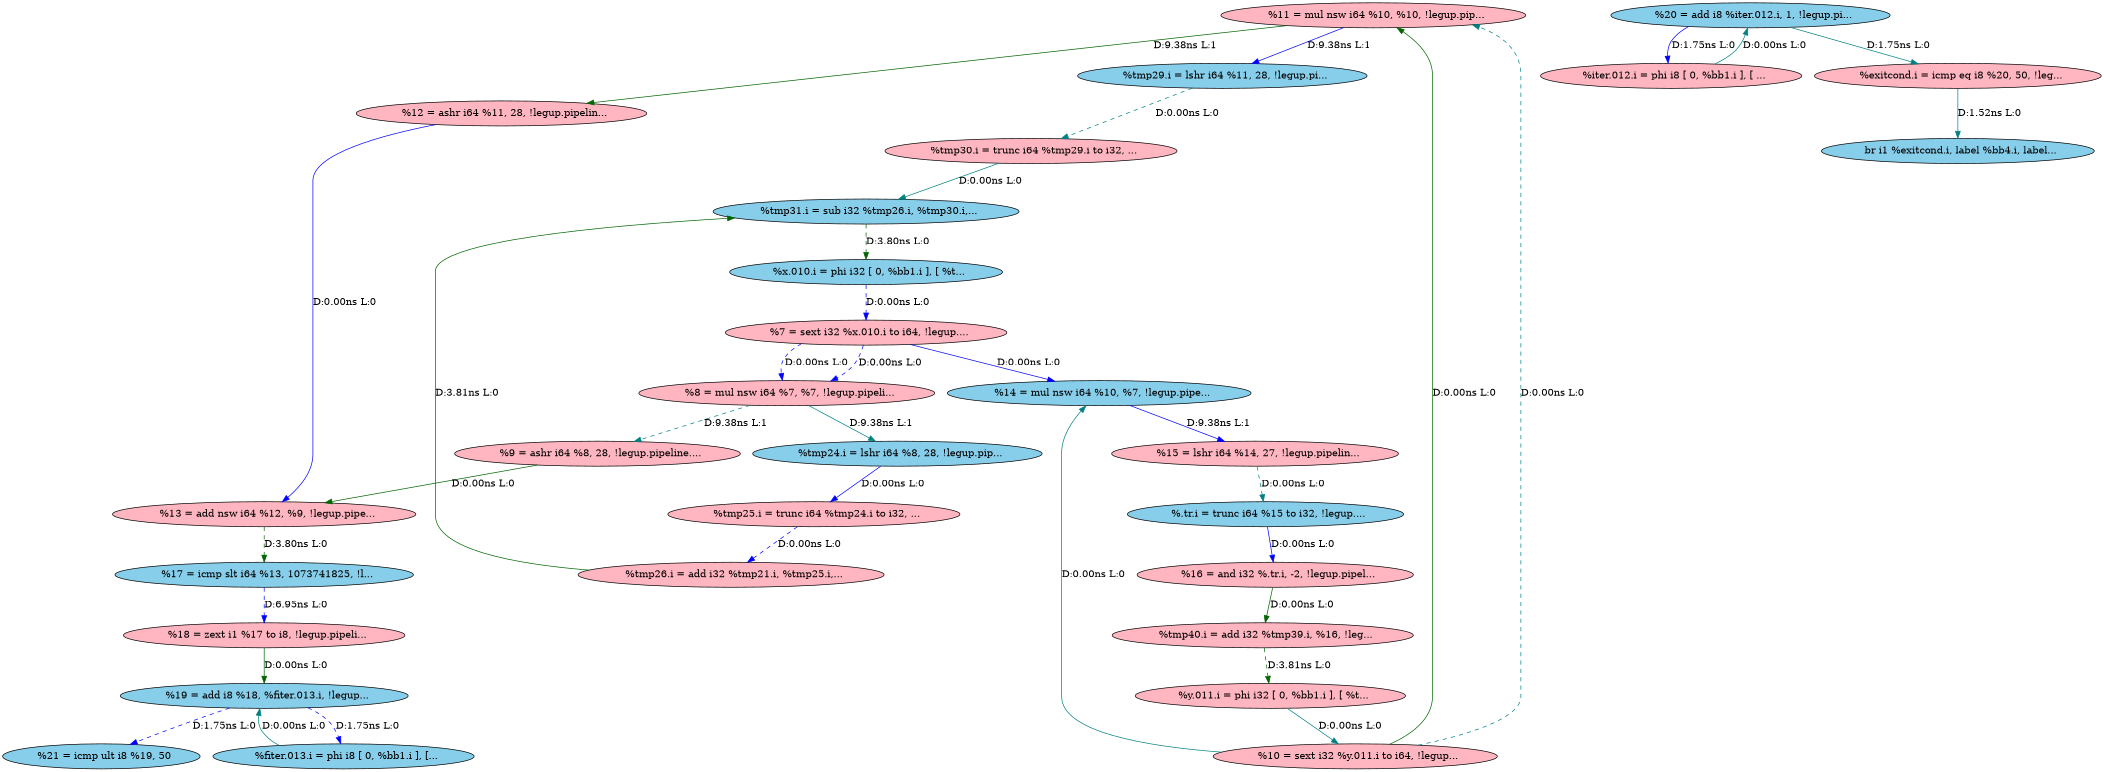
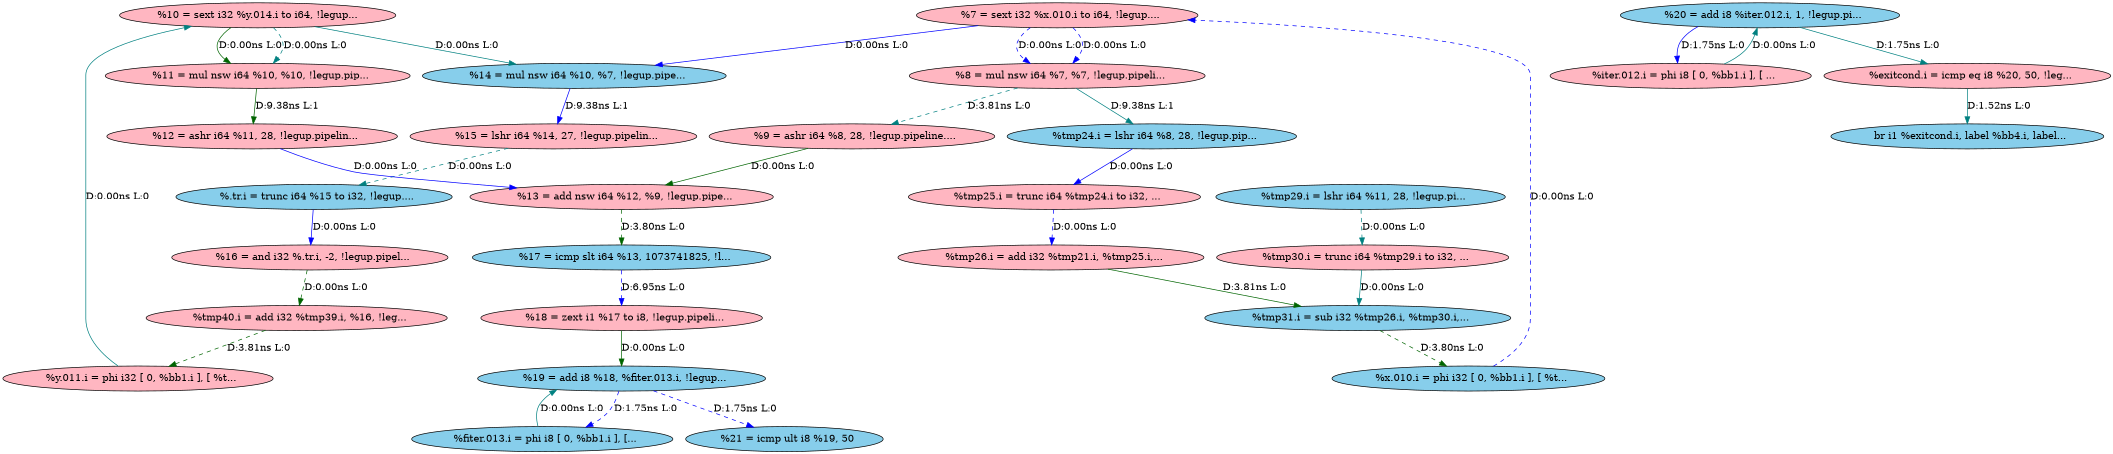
edge "%11 = mul nsw i64 %10, %10, !legup.pip..." -> "%tmp29.i = lshr i64 %11, 28, !legup.pi...": removed, label "D:9.38ns L:1"
edge "%8 = mul nsw i64 %7, %7, !legup.pipeli..." -> "%9 = ashr i64 %8, 28, !legup.pipeline....": label "D:9.38ns L:1" -> "D:3.81ns L:0"
edge "%16 = and i32 %.tr.i, -2, !legup.pipel..." -> "%tmp40.i = add i32 %tmp39.i, %16, !leg...": style solid -> dashed
node "%10 = sext i32 %y.011.i to i64, !legup...": label "%10 = sext i32 %y.011.i to i64, !legup..." -> "%10 = sext i32 %y.014.i to i64, !legup..."
